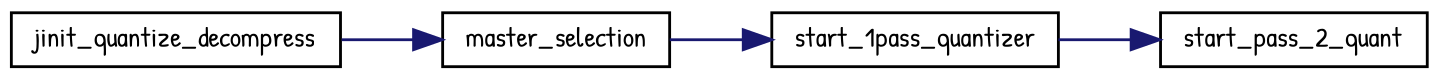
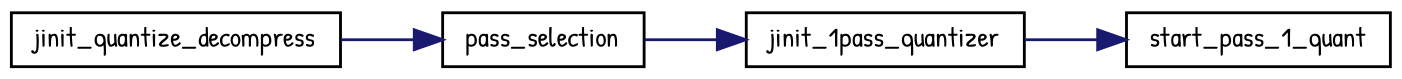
node "master_selection": label "master_selection" -> "pass_selection"
node "start_1pass_quantizer": label "start_1pass_quantizer" -> "jinit_1pass_quantizer"
node "start_pass_2_quant": label "start_pass_2_quant" -> "start_pass_1_quant"
